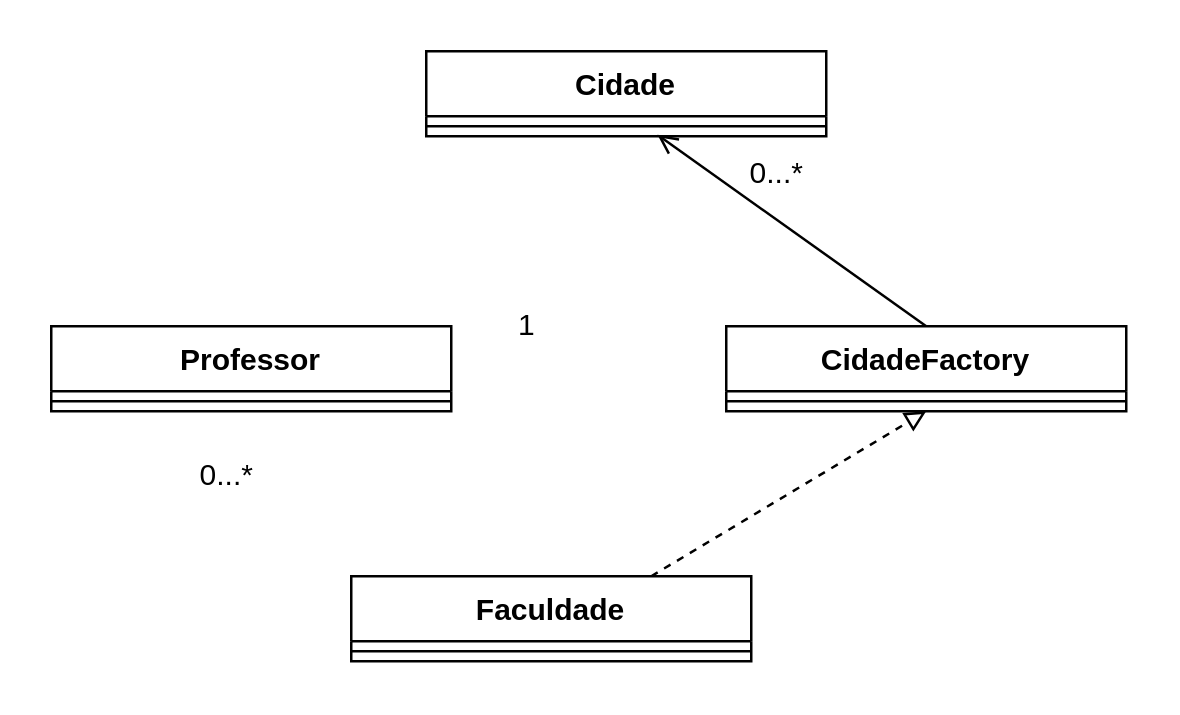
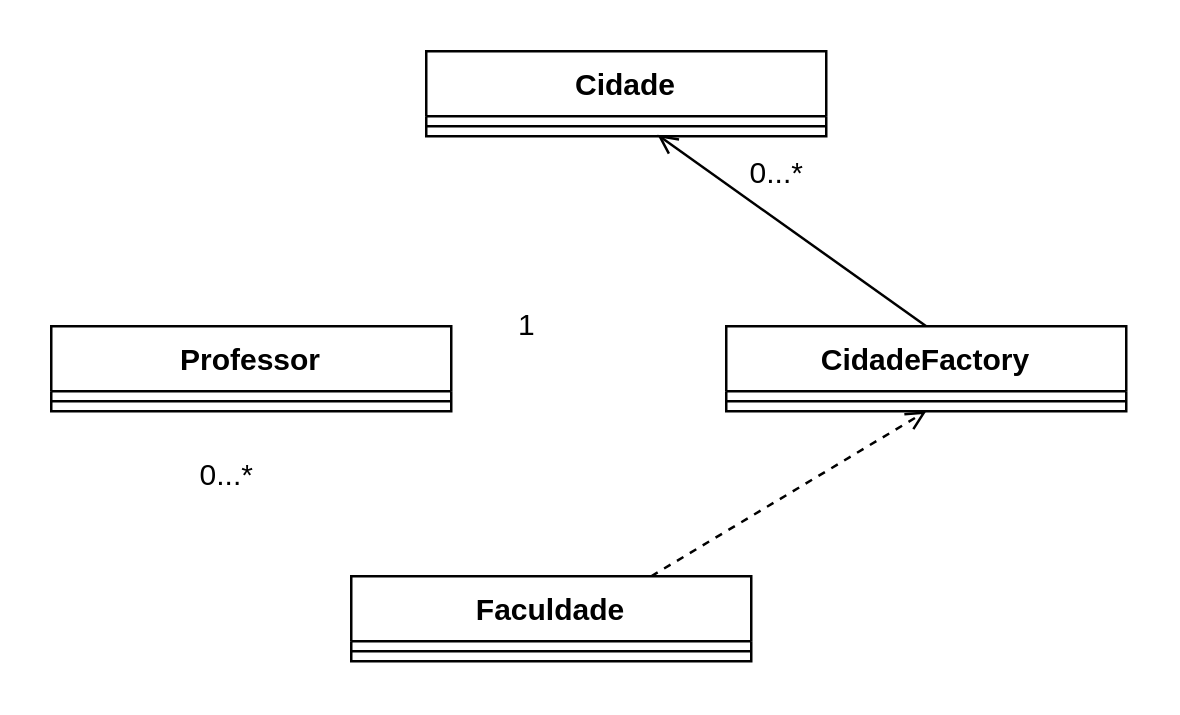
edge "Faculdade" -> "CidadeFactory": arrowhead block -> open
